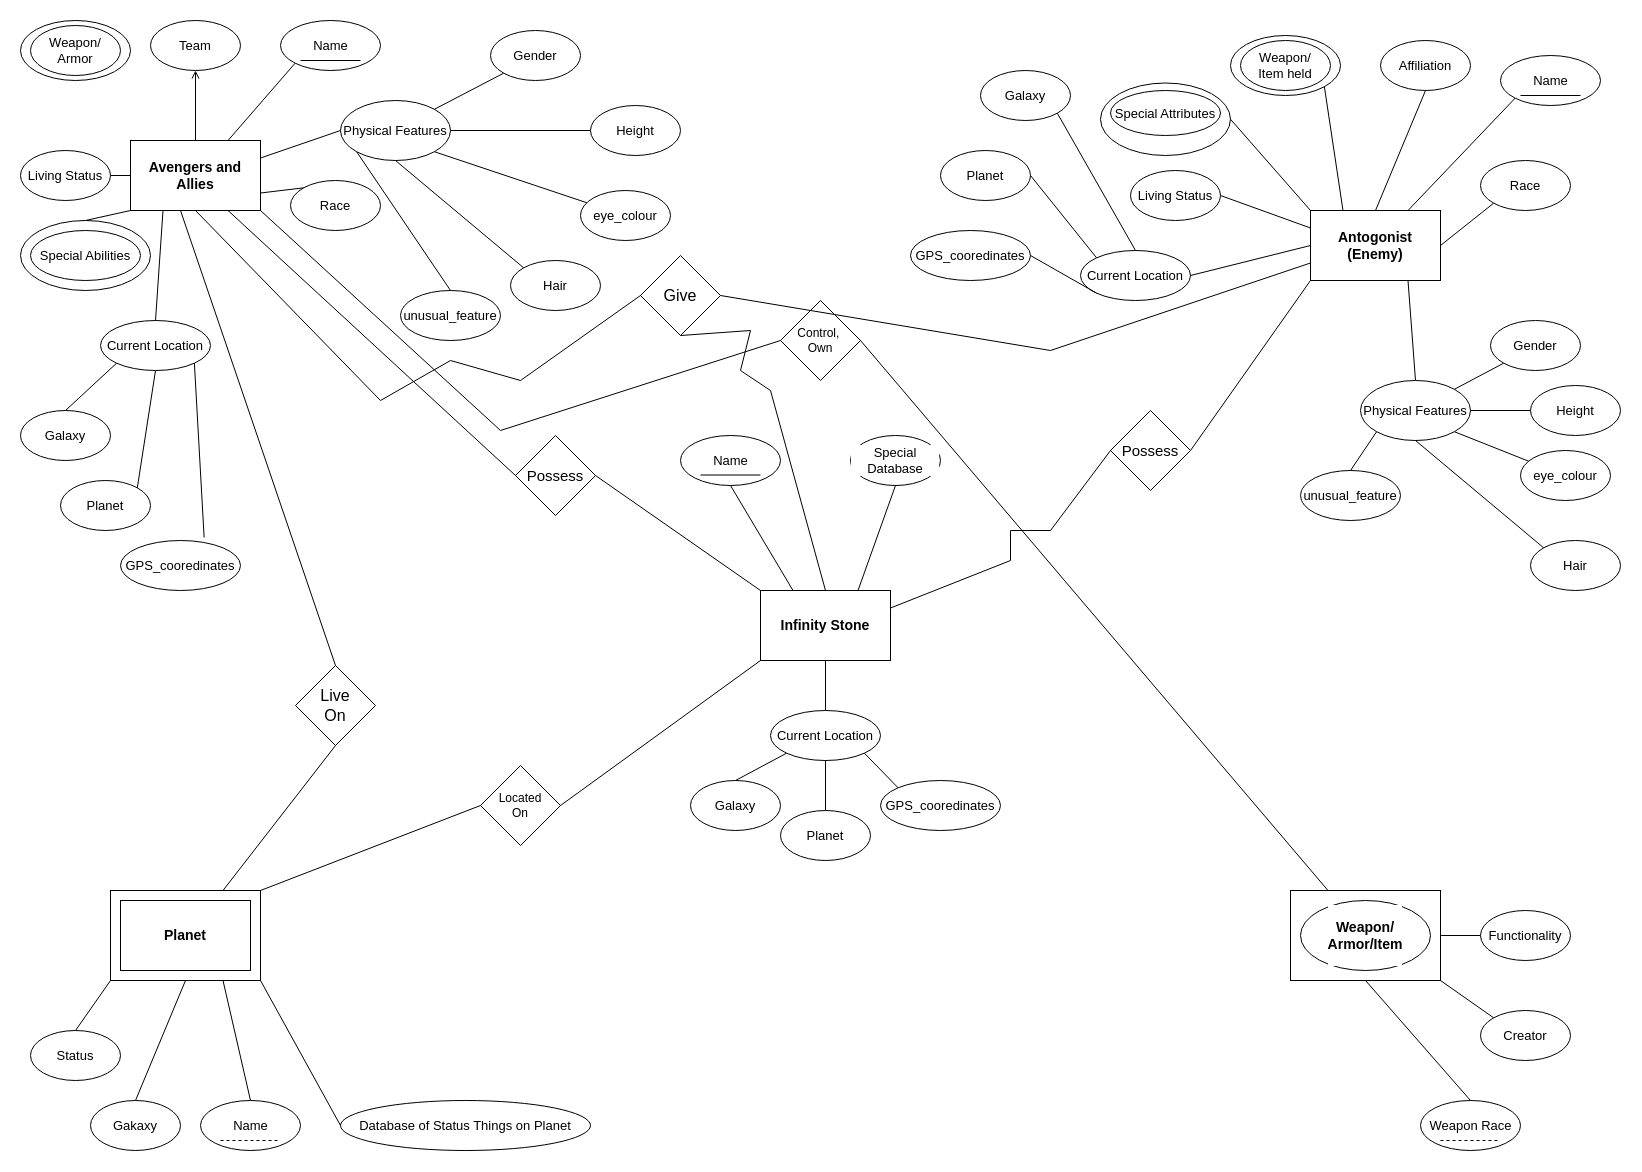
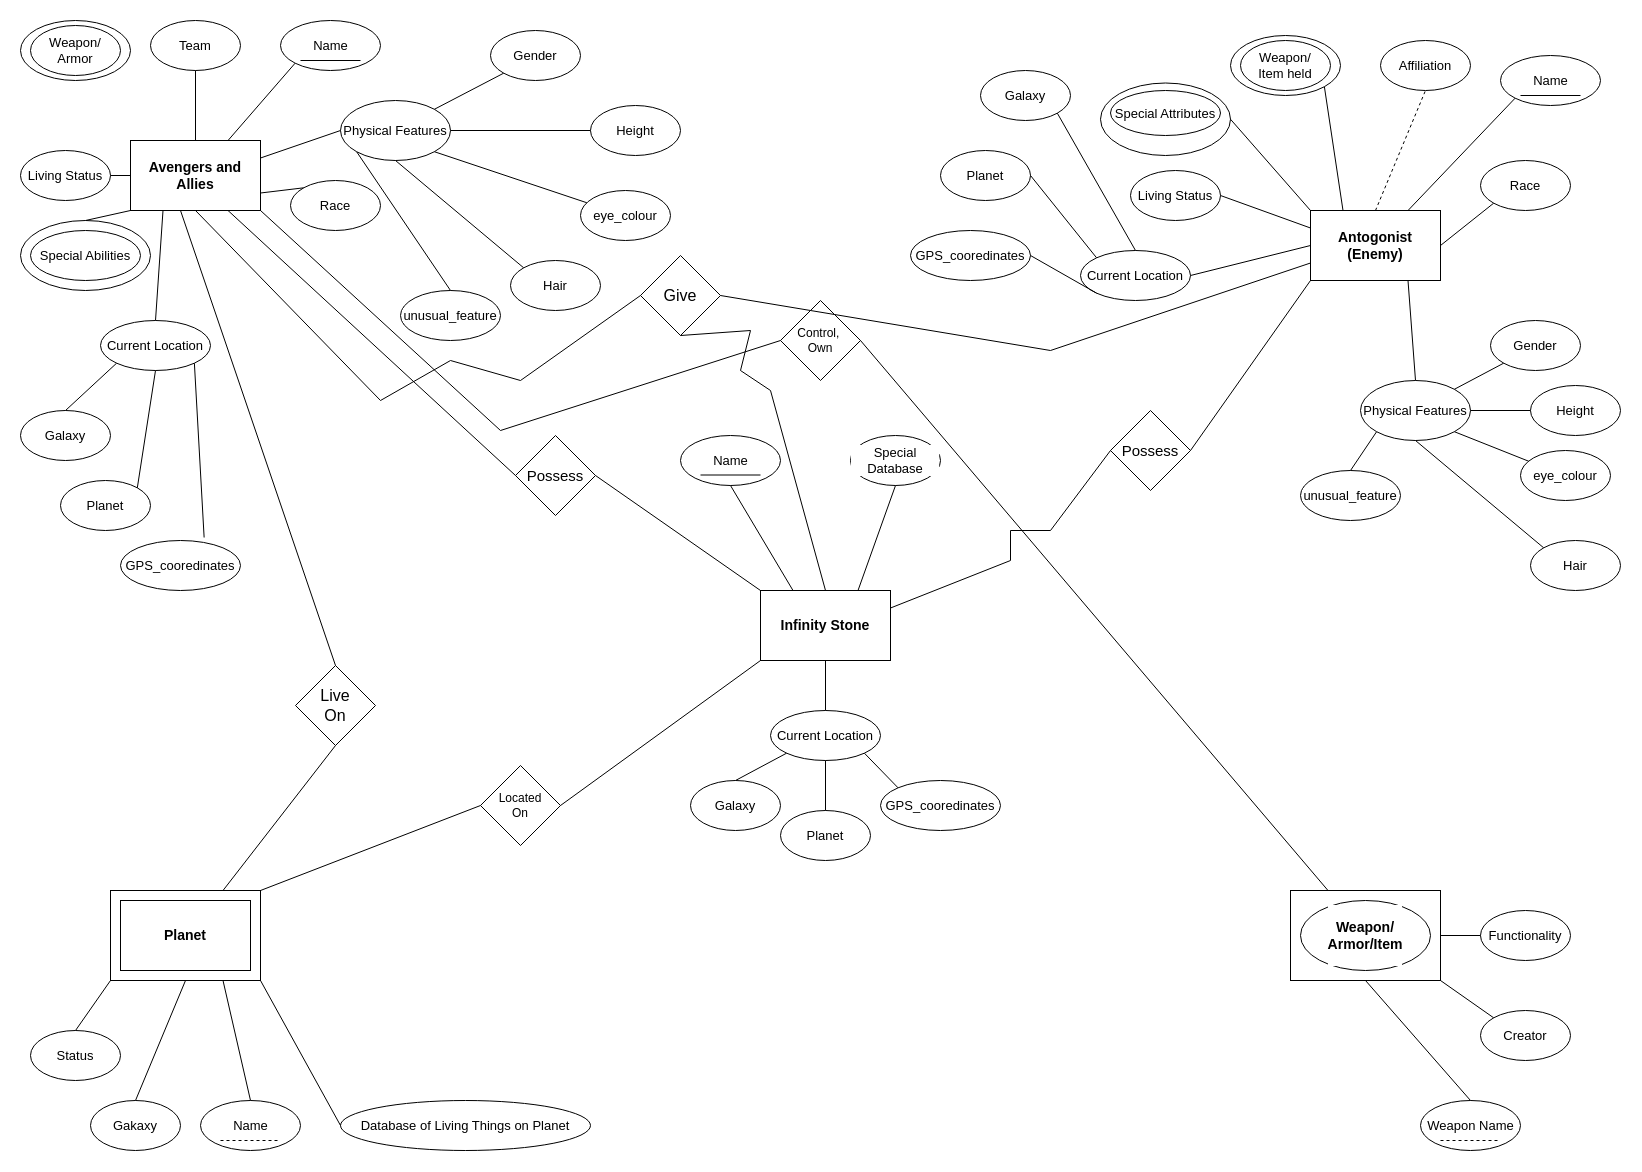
edge "Avengers and Allies" -> "Team": arrowhead open -> none
edge "Affiliation" -- "Antogonist (Enemy)": style solid -> dashed
node "Database of Status Things on Planet": label "Database of Status Things on Planet" -> "Database of Living Things on Planet"
node "Weapon Race": label "Weapon Race" -> "Weapon Name"
